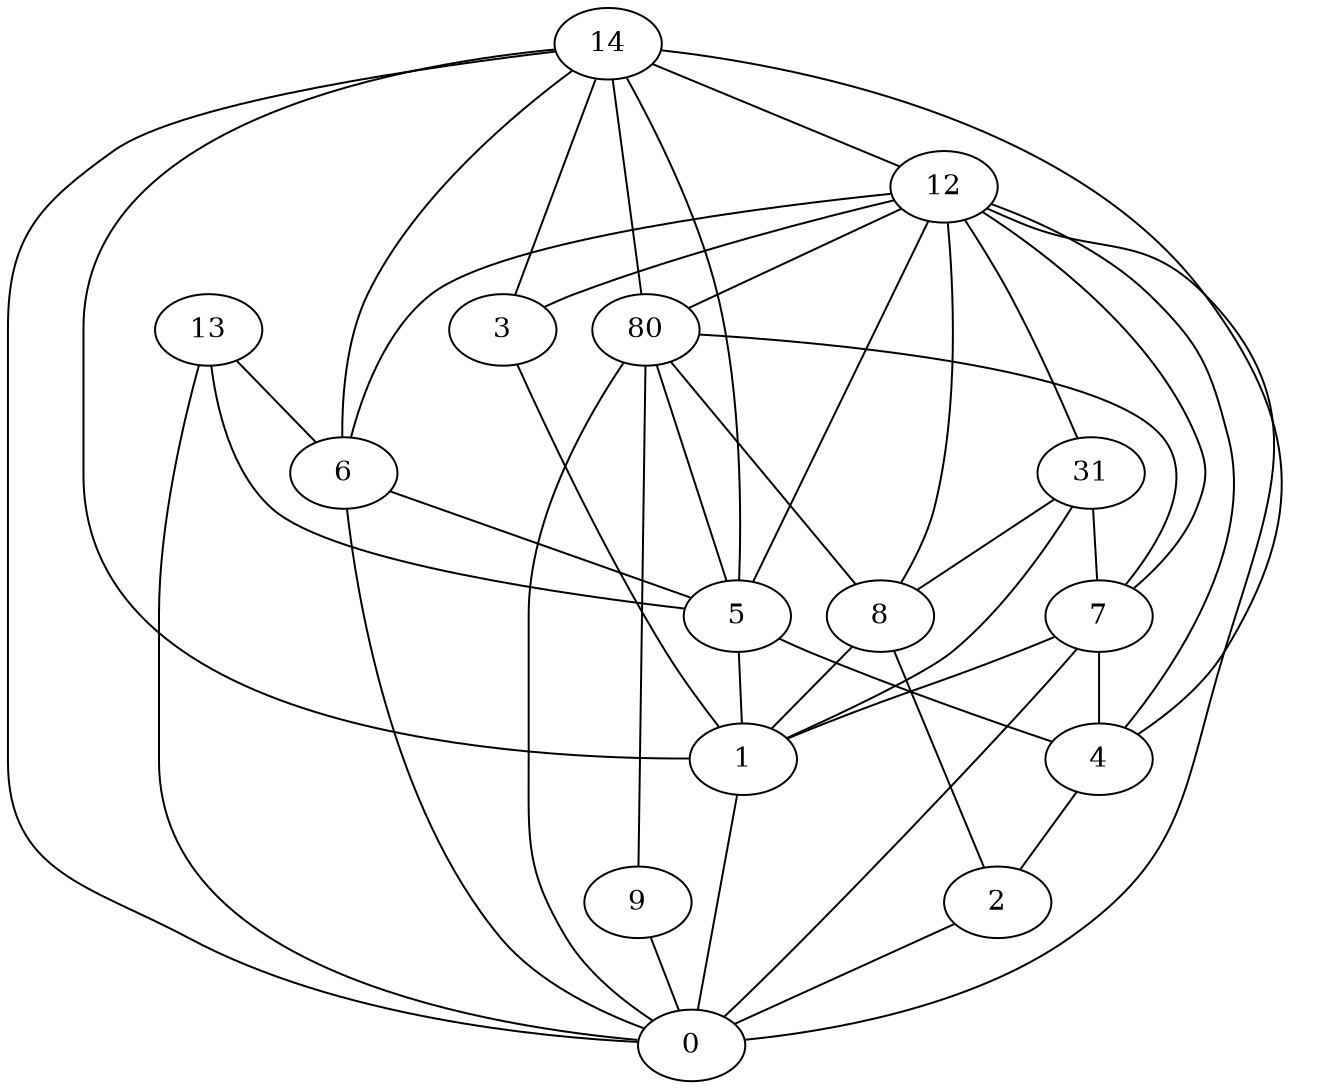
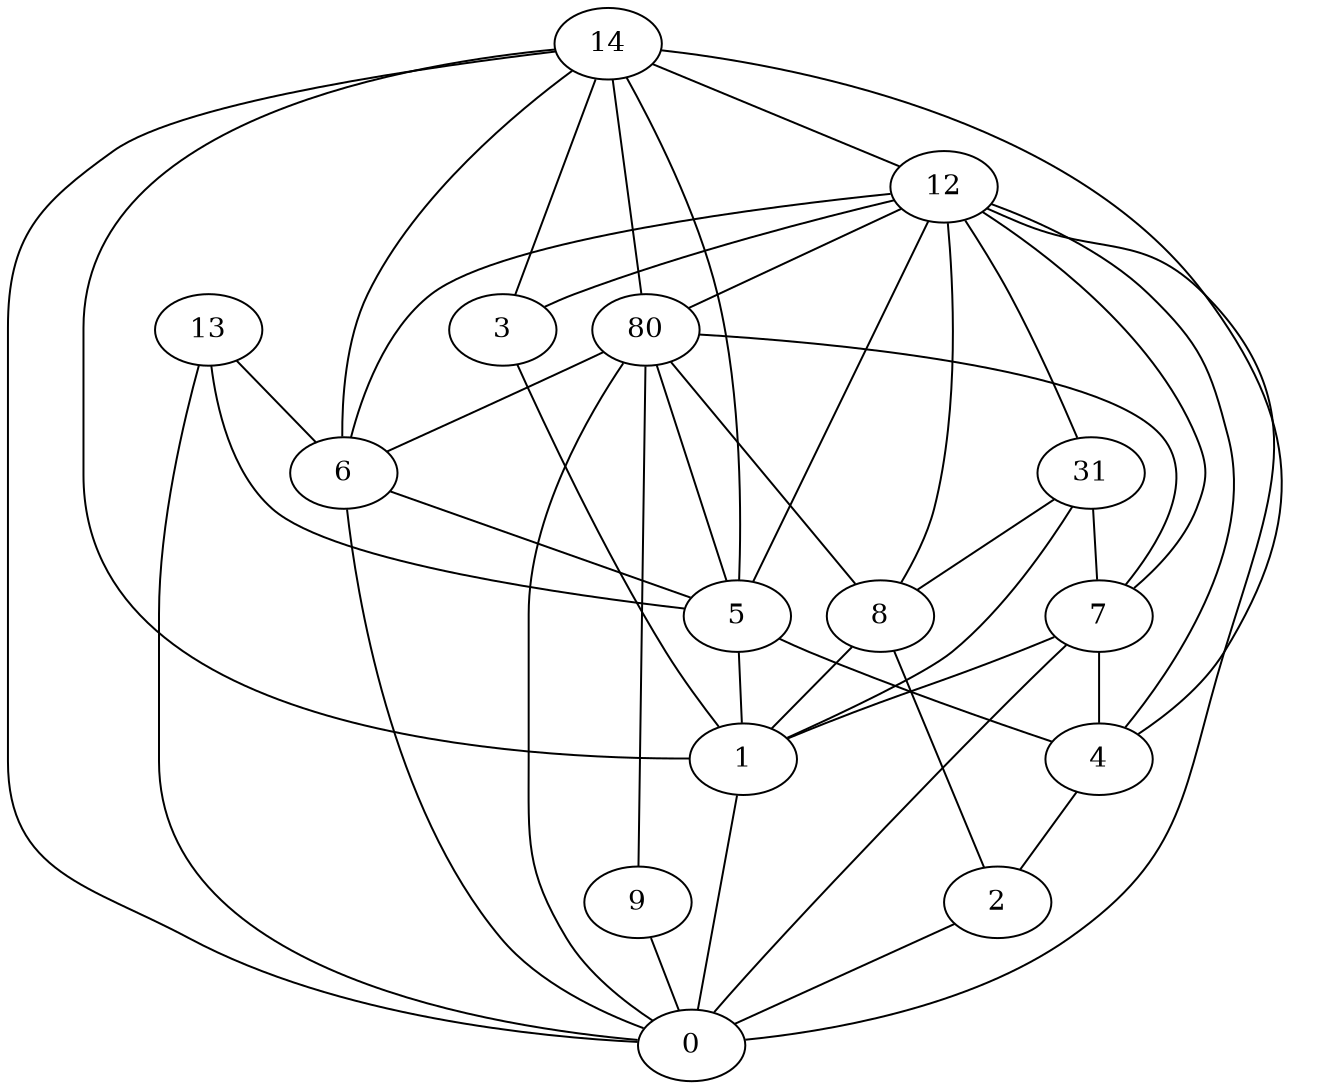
edge "6" -> "80": added
edge "7" -> "0": reversed
